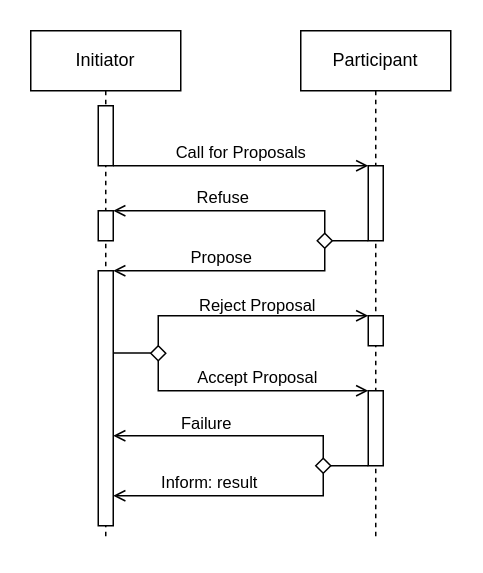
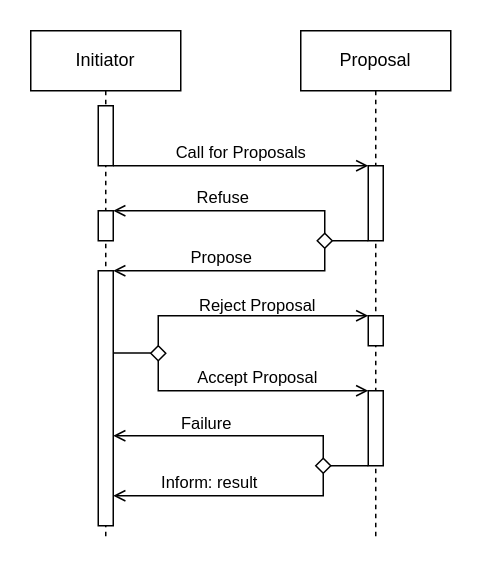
node "Participant": label "Participant" -> "Proposal"
